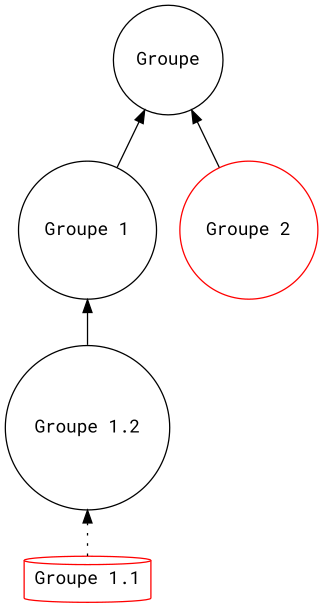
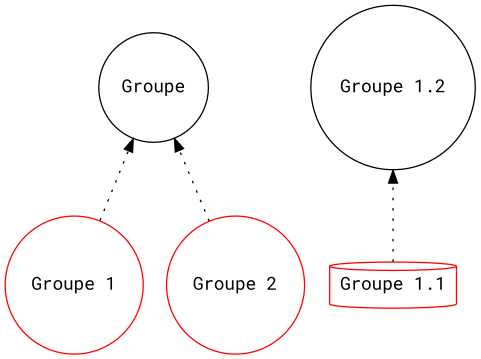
edge "Groupe 1" -> "Groupe": style solid -> dotted
edge "Groupe 2" -> "Groupe": style solid -> dotted
node "Groupe 1": color black -> red
edge "Groupe 1.2" -> "Groupe 1": removed
